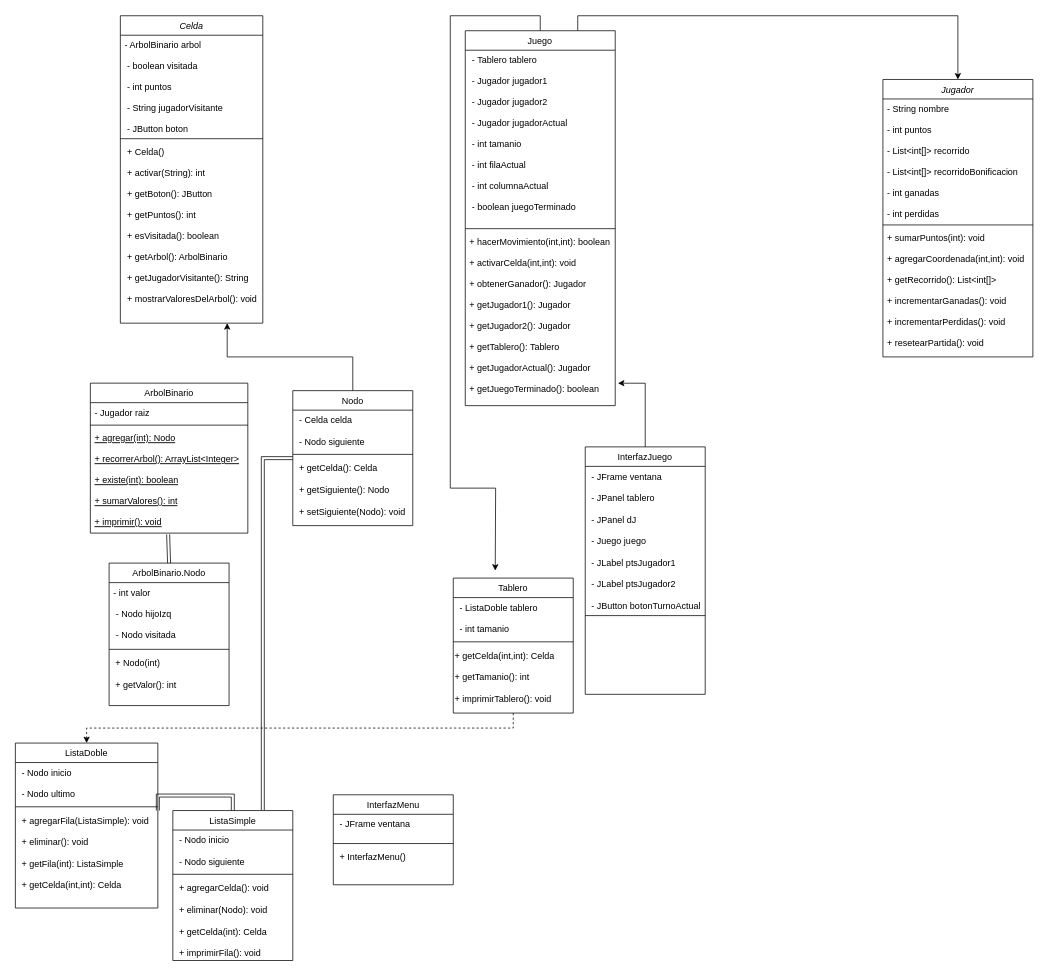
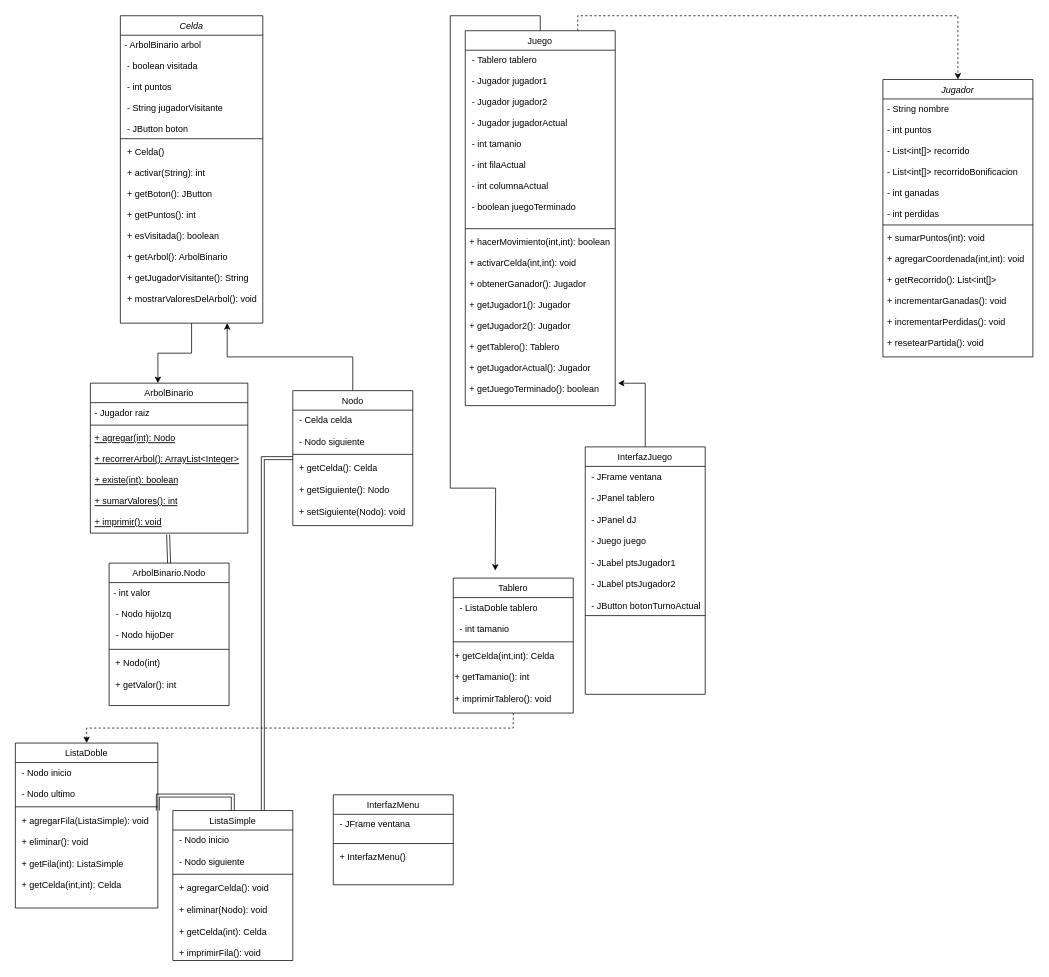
edge "Juego" -> "Jugador": style solid -> dashed
edge "Celda" -> "ArbolBinario": added
node "- int valor - Nodo hijoIzq - Nodo visitada": label "- int valor - Nodo hijoIzq - Nodo visitada" -> "- int valor - Nodo hijoIzq - Nodo hijoDer"
